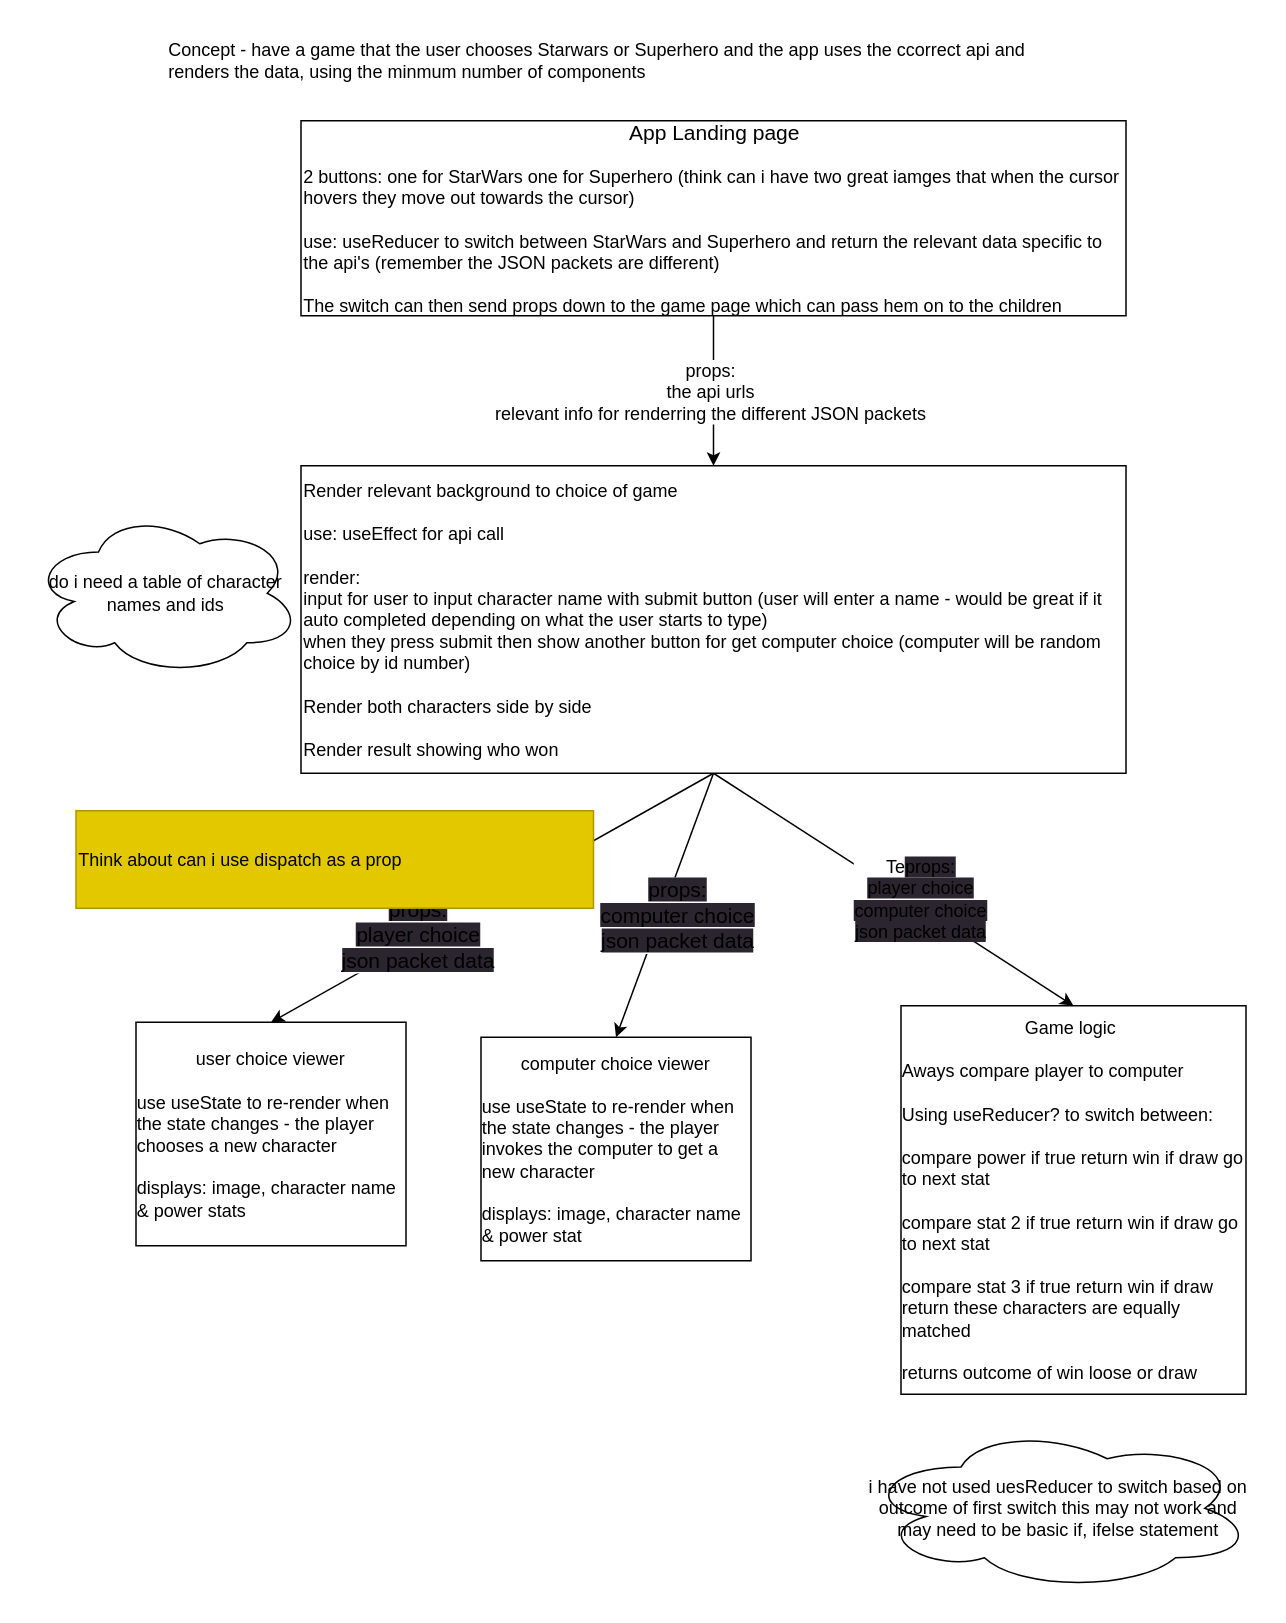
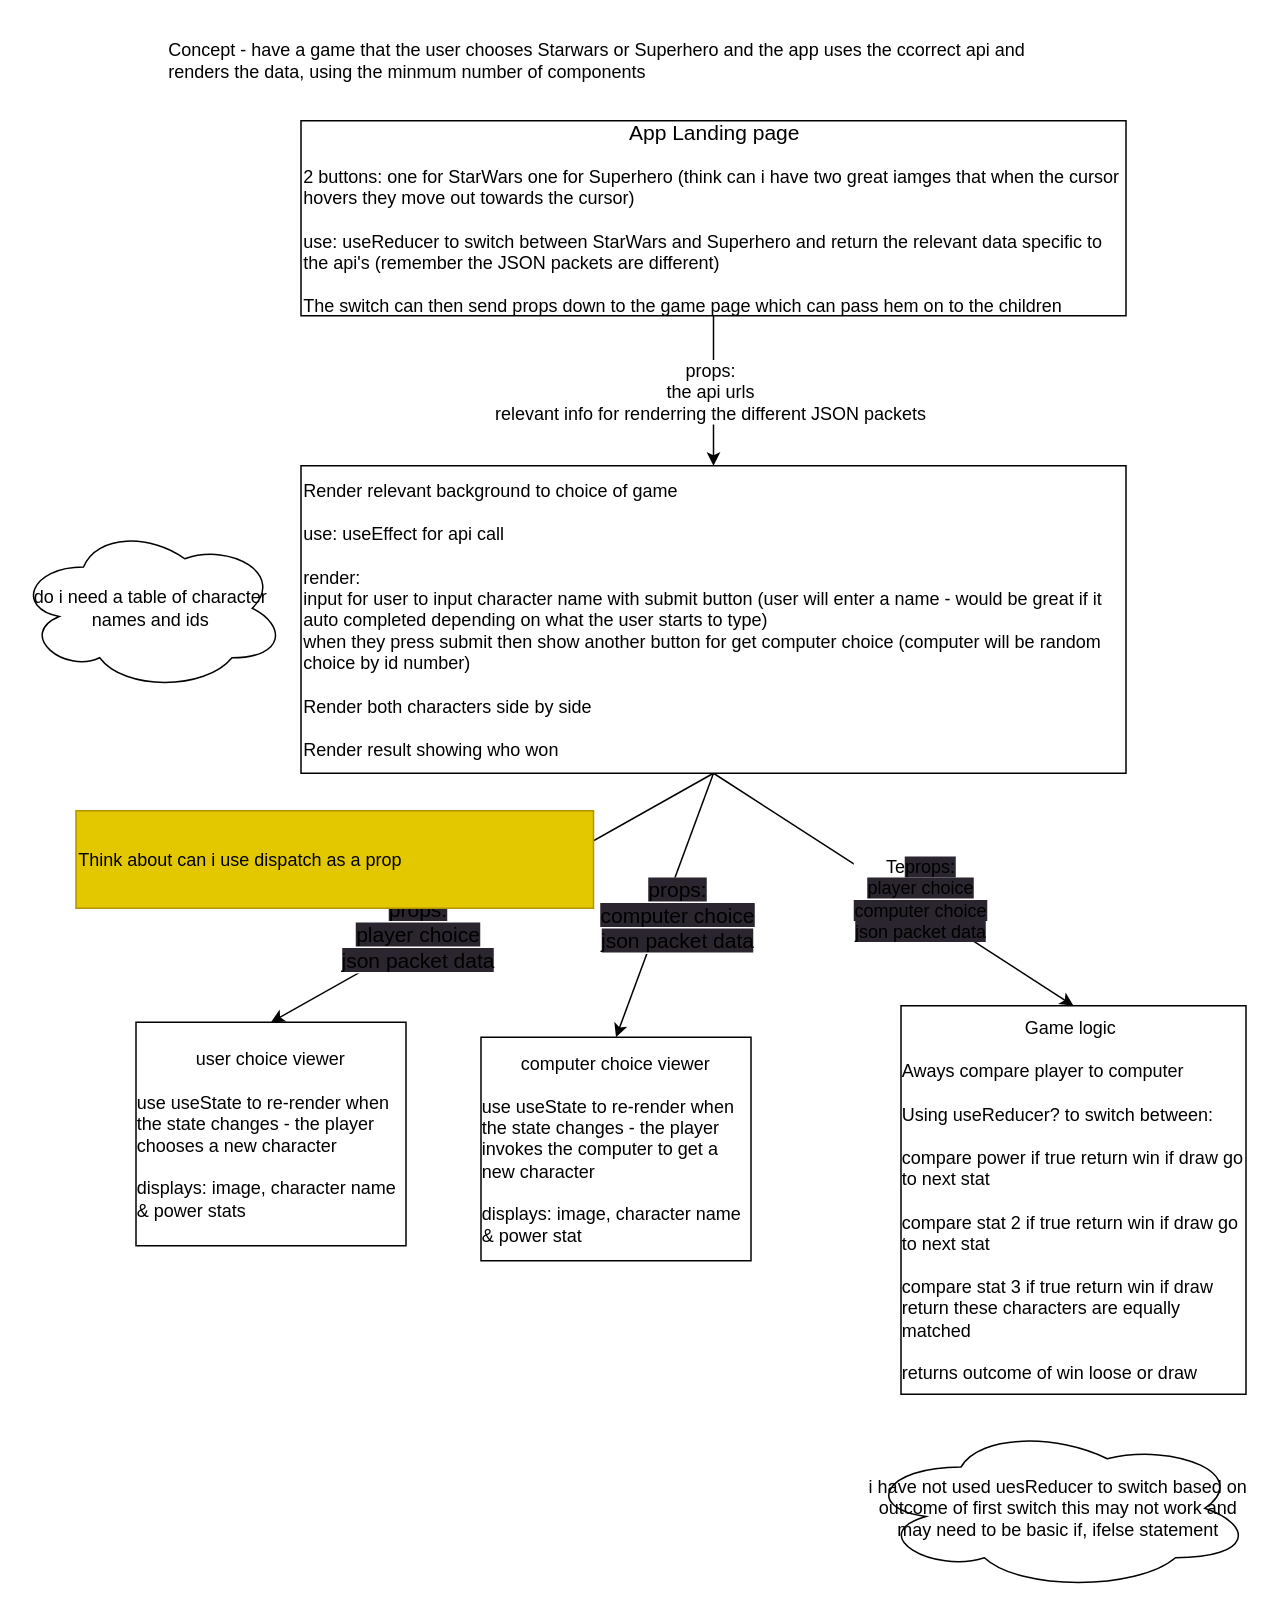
node "do i need a table of character names and ids": moved (166, 593) -> (151, 608)
